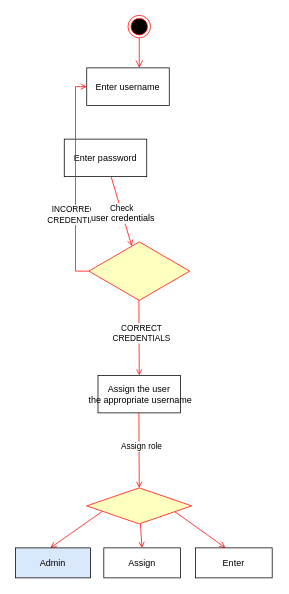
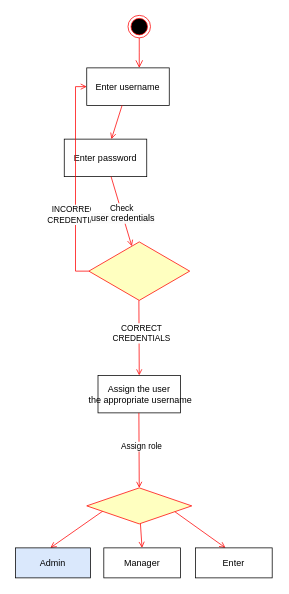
edge "Enter username" -> "Enter password": added
node "Assign": label "Assign" -> "Manager"
